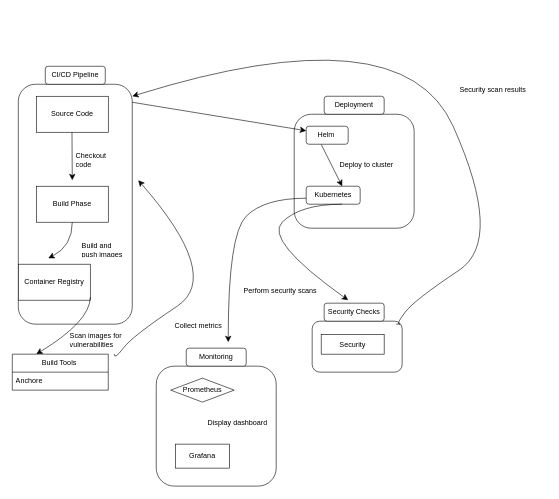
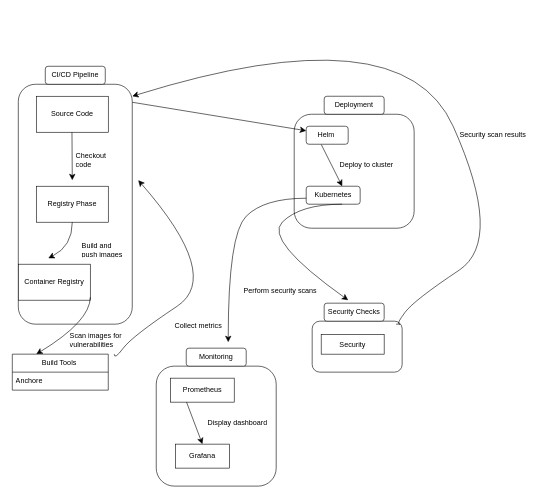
node "Security scan results": moved (501, 90) -> (501, 135)
node "Build Phase": label "Build Phase" -> "Registry Phase"
node "Prometheus": shape diamond -> rectangle
edge "Prometheus" -> "Grafana": added
